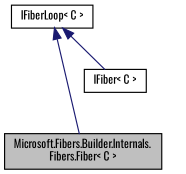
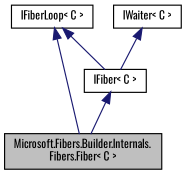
node "IWaiter< C >": added
edge "Microsoft.Fibers.Builder.Internals. Fibers.Fiber< C >" -> "IFiber< C >": added
